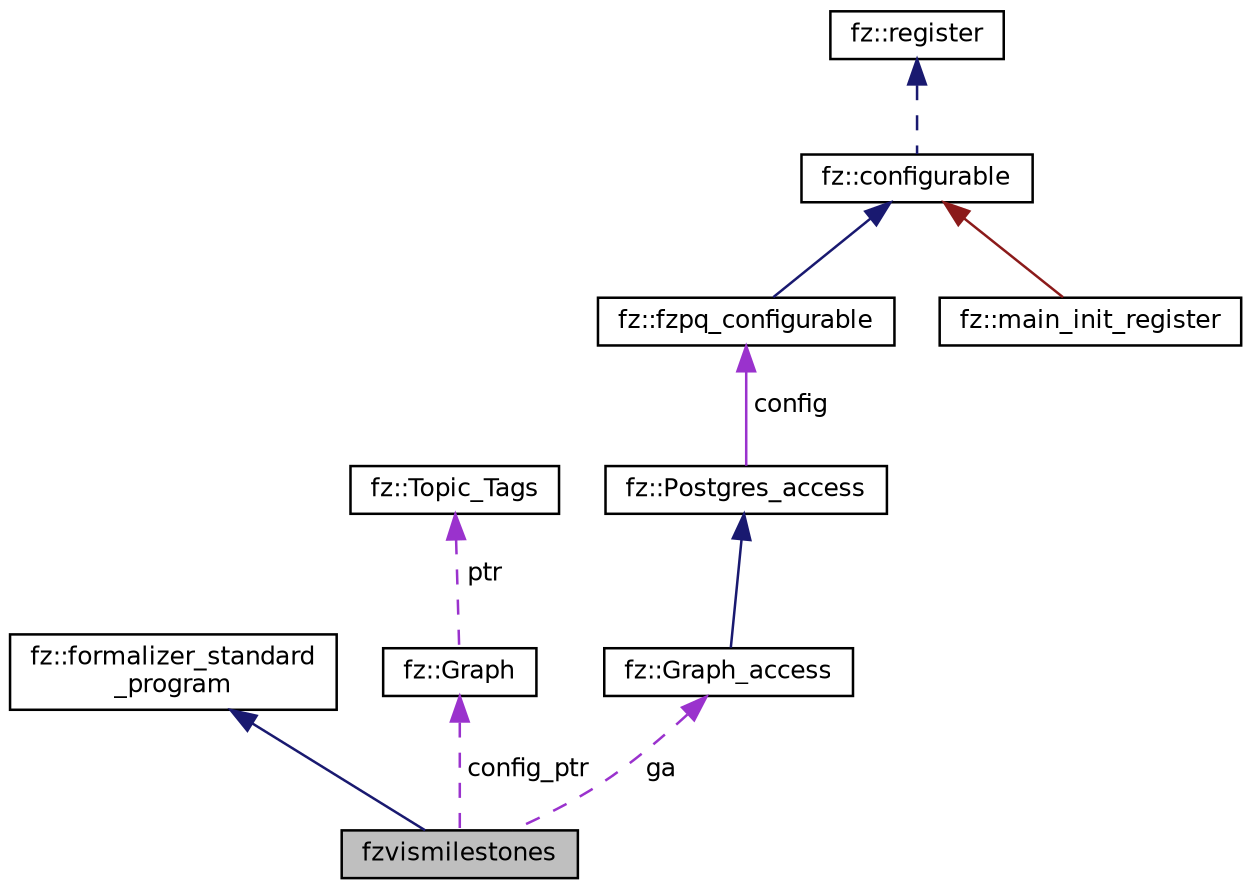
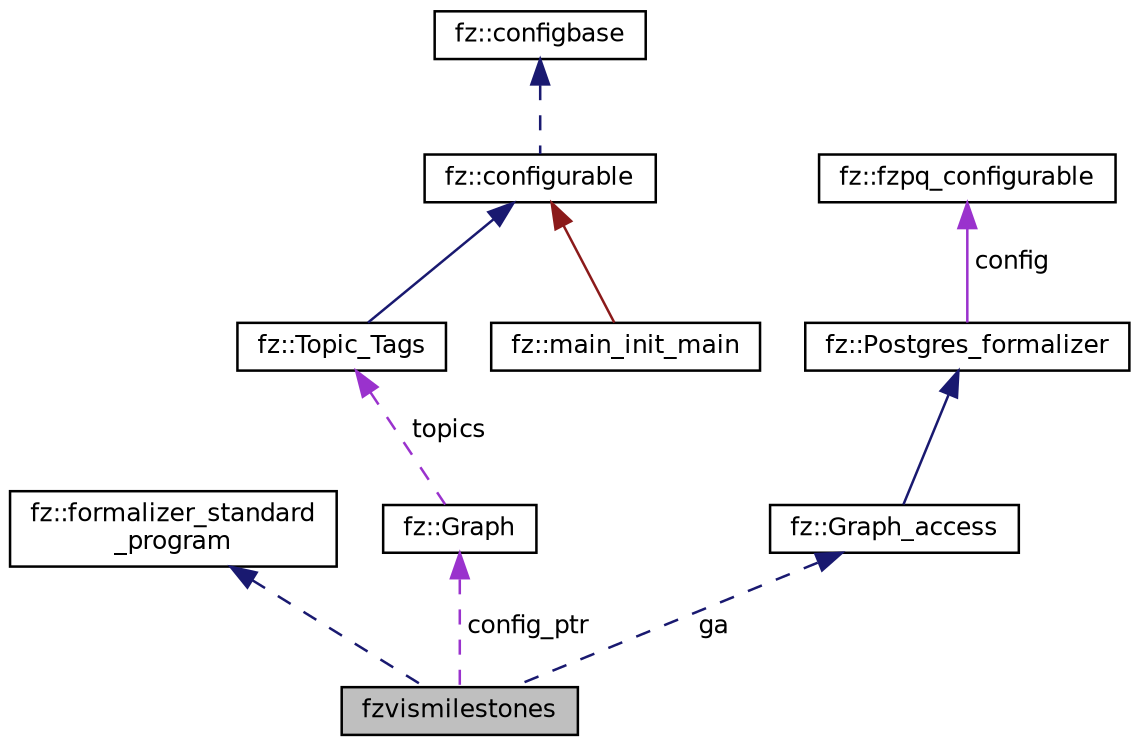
node "fz::register": label "fz::register" -> "fz::configbase"
edge "fz::fzpq_configurable" -> "fz::configurable": now "fz::Topic_Tags" -> "fz::configurable"
node "fz::main_init_register": label "fz::main_init_register" -> "fz::main_init_main"
node "fz::Postgres_access": label "fz::Postgres_access" -> "fz::Postgres_formalizer"
edge "fz::Graph" -> "fz::Topic_Tags": label " ptr" -> " topics"
edge "fzvismilestones" -> "fz::formalizer_standard _program": style solid -> dashed
edge "fzvismilestones" -> "fz::Graph_access": color darkorchid3 -> midnightblue
